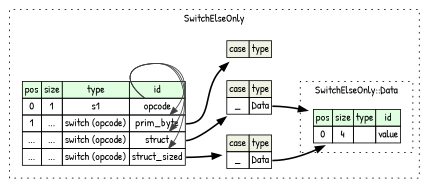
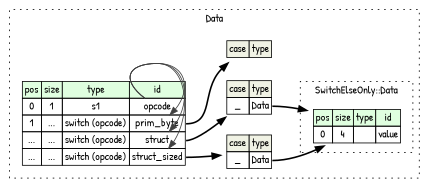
cluster "SwitchElseOnly": label "SwitchElseOnly" -> "Data"
